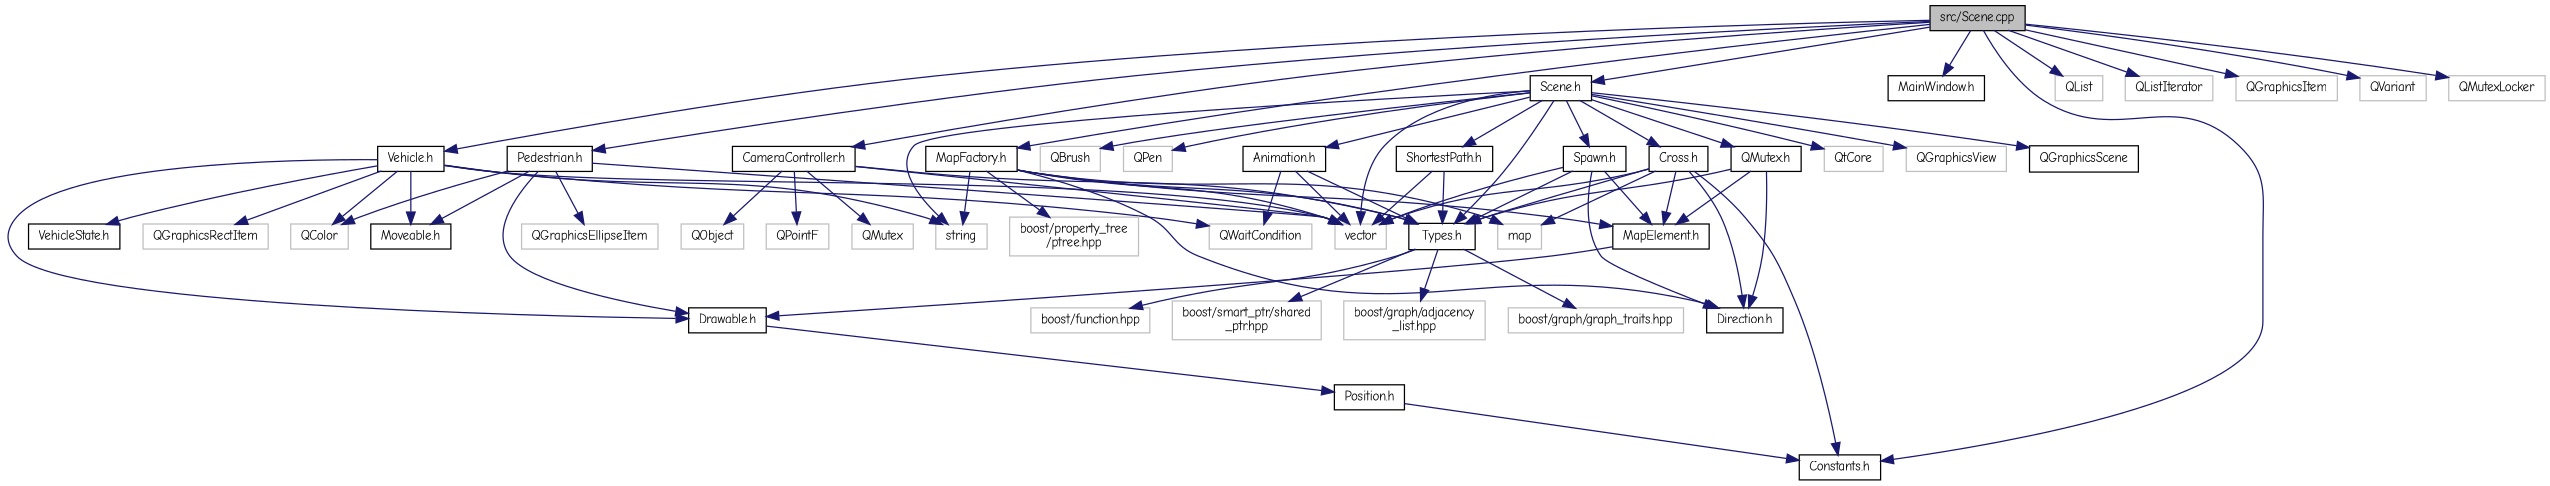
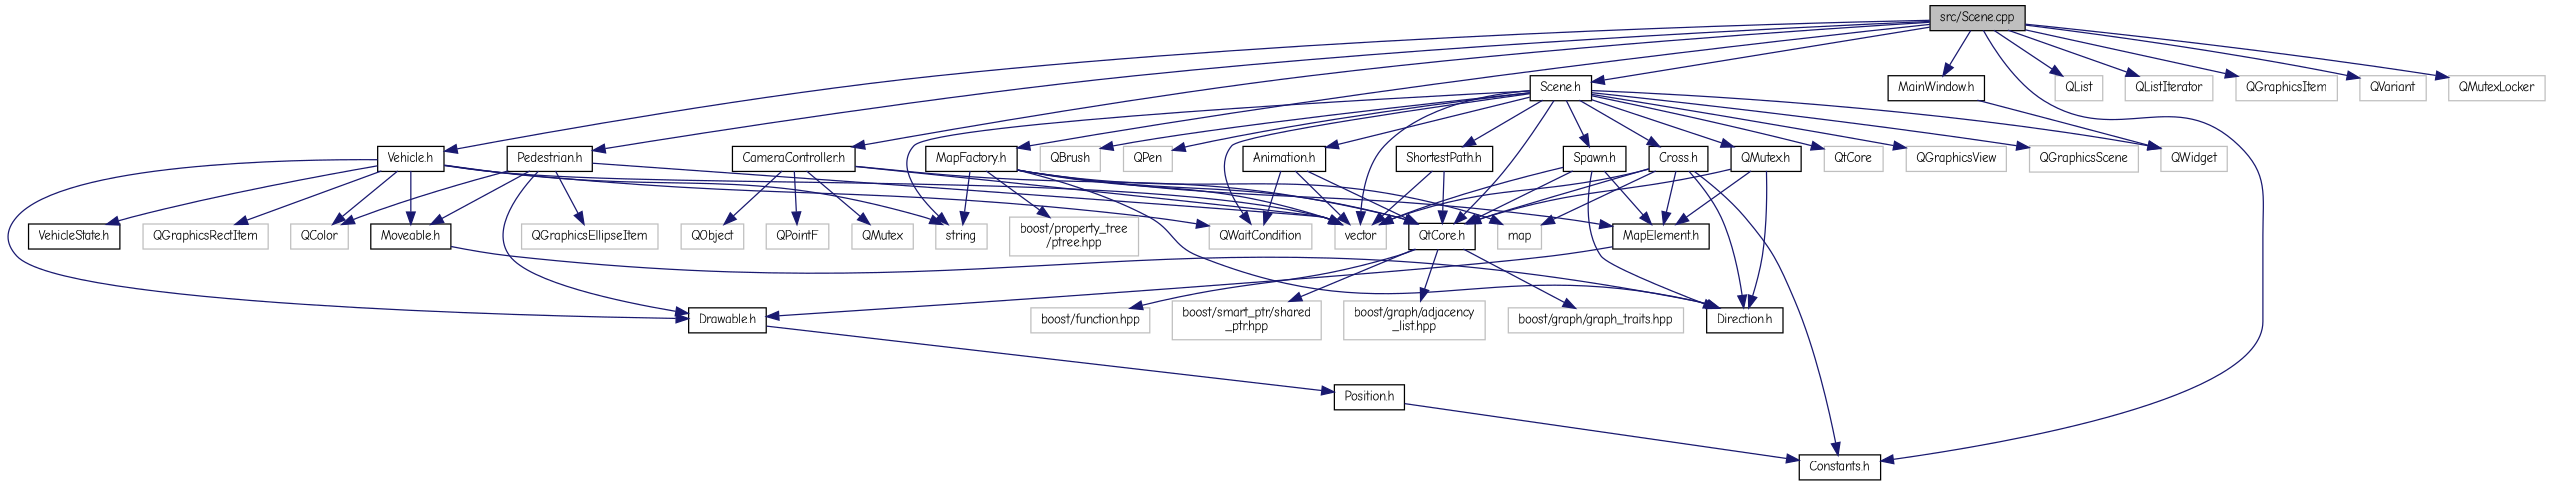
edge "Scene.h" -> "QWaitCondition": added
node "QGraphicsScene": color black -> grey75
node "QWidget": added
node "Types.h": label "Types.h" -> "QtCore.h"
edge "Moveable.h" -> "Direction.h": added
